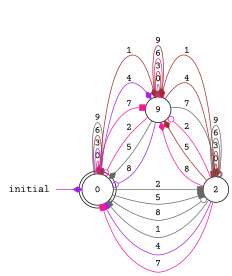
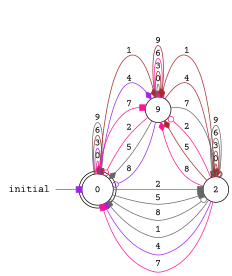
edge "initial" -> "0": arrowhead diamond -> box
